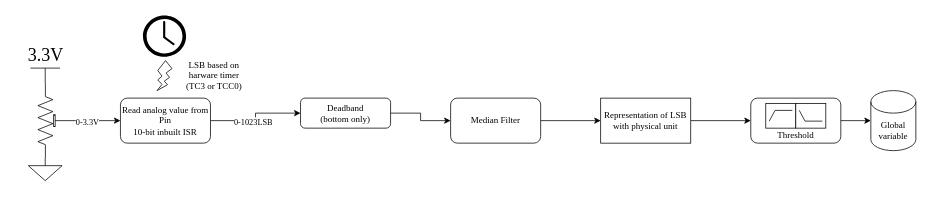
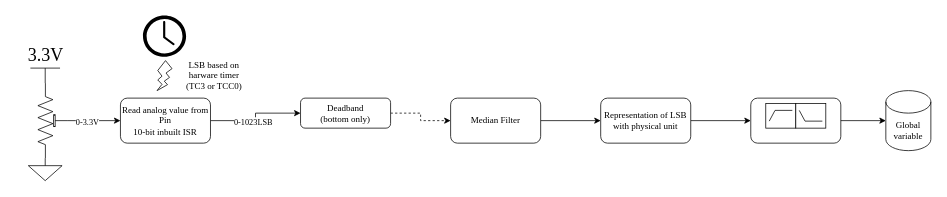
edge "Deadband (bottom only)" -> "Median Filter": style solid -> dashed
node "Representation of LSB with physical unit": shape rectangle -> rounded rectangle
node "Global variable": moved (893, 120) -> (908, 120)
node "Threshold": removed
